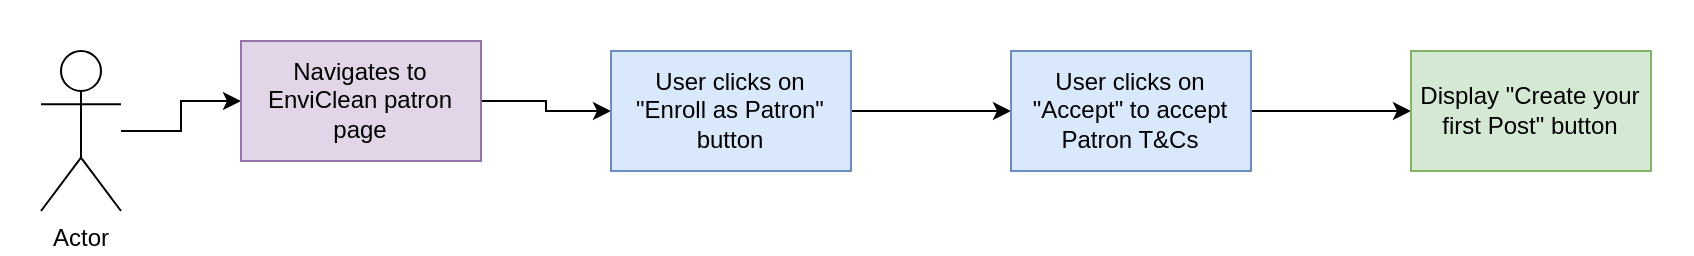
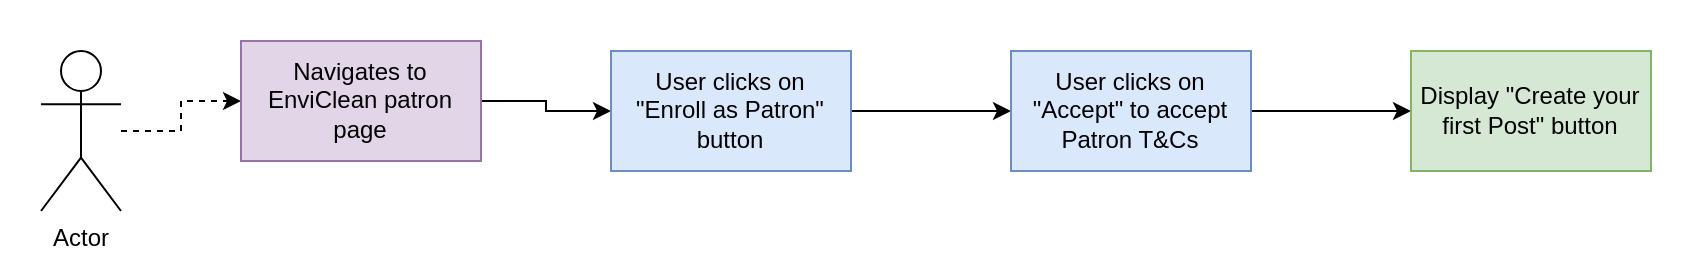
edge "Actor" -> "Navigates to EnviClean patron page": style solid -> dashed
